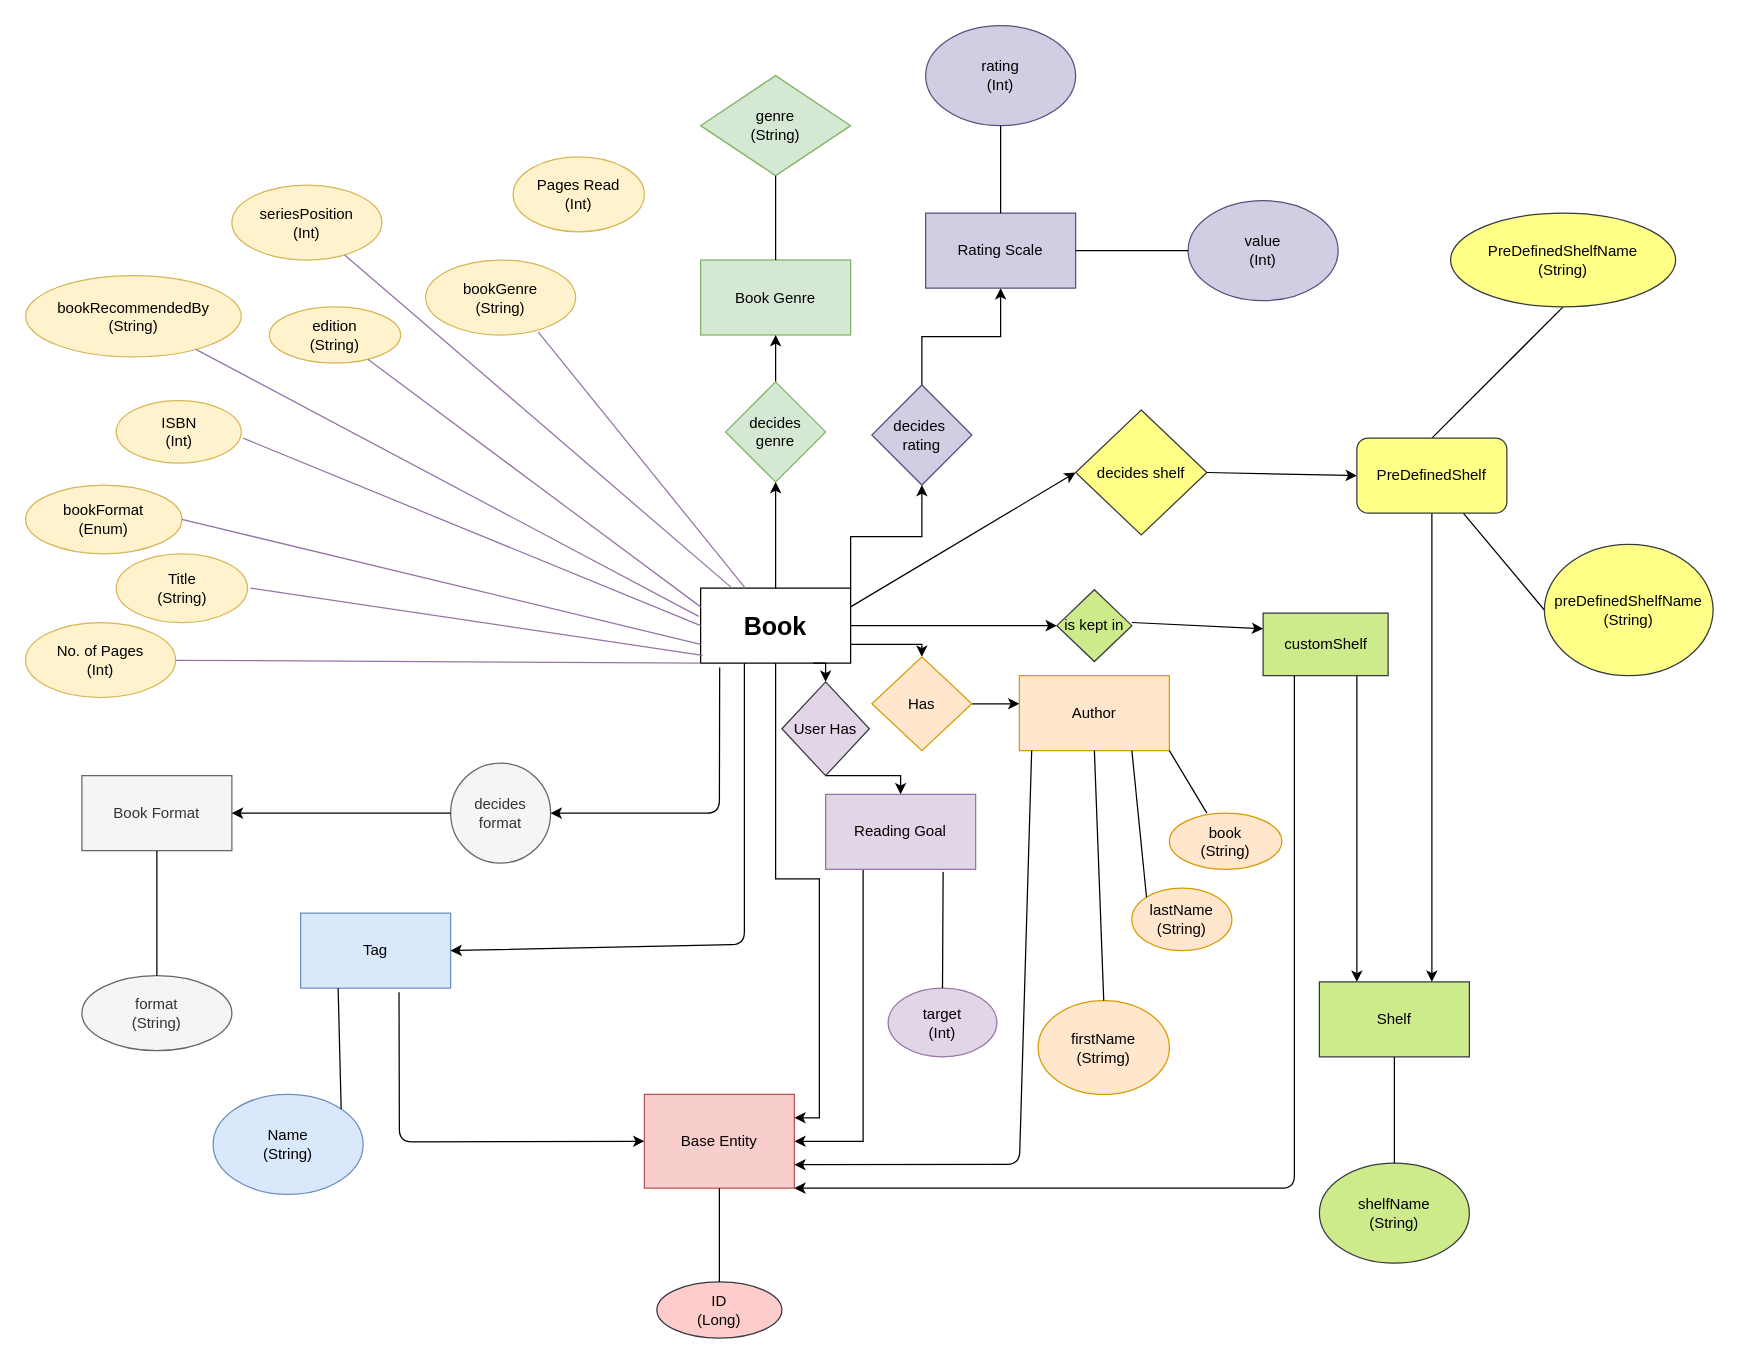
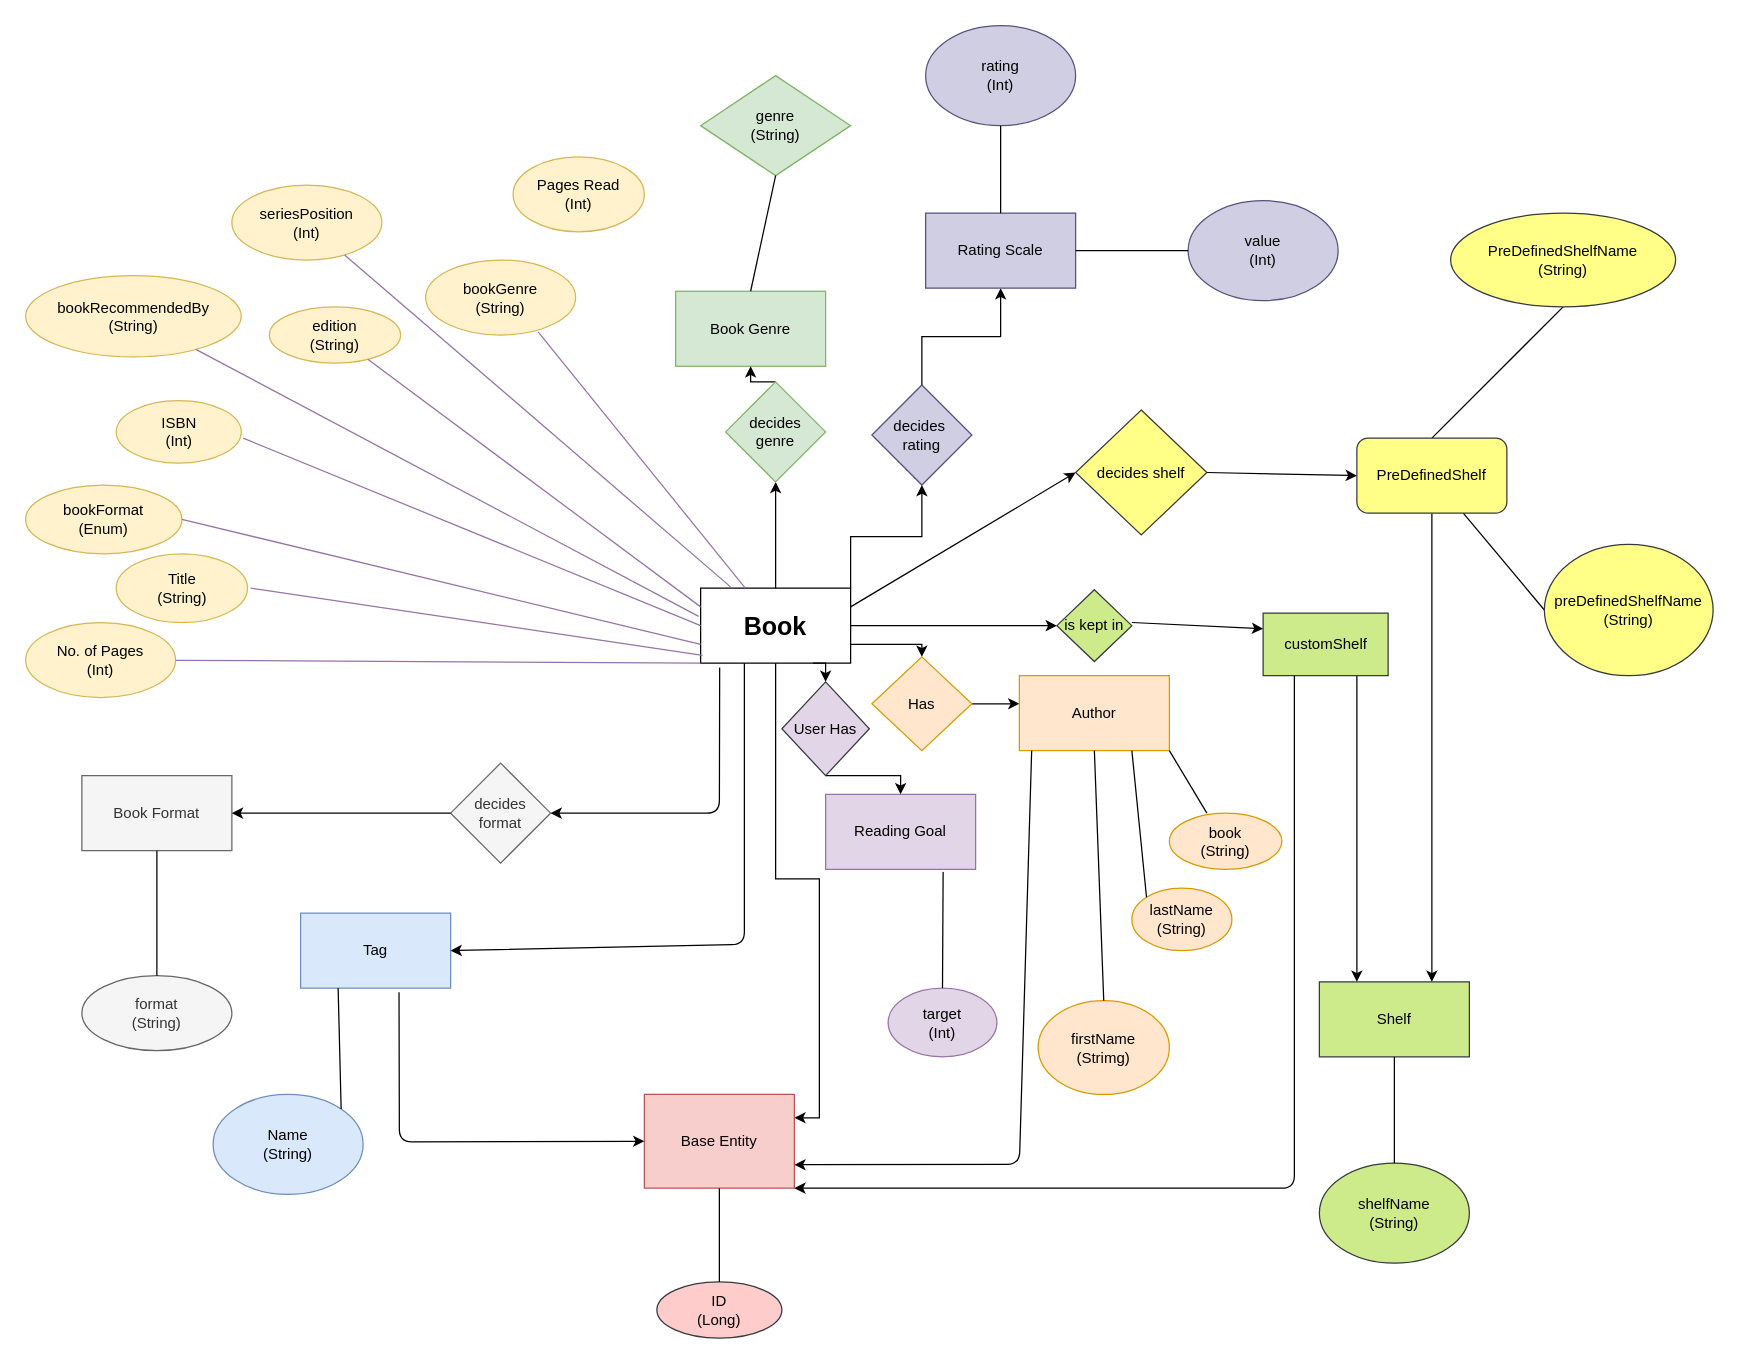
node "Book Genre": moved (776, 298) -> (751, 329)
node "decides format": shape ellipse -> diamond
edge "Reading Goal" -> "Base Entity": removed
